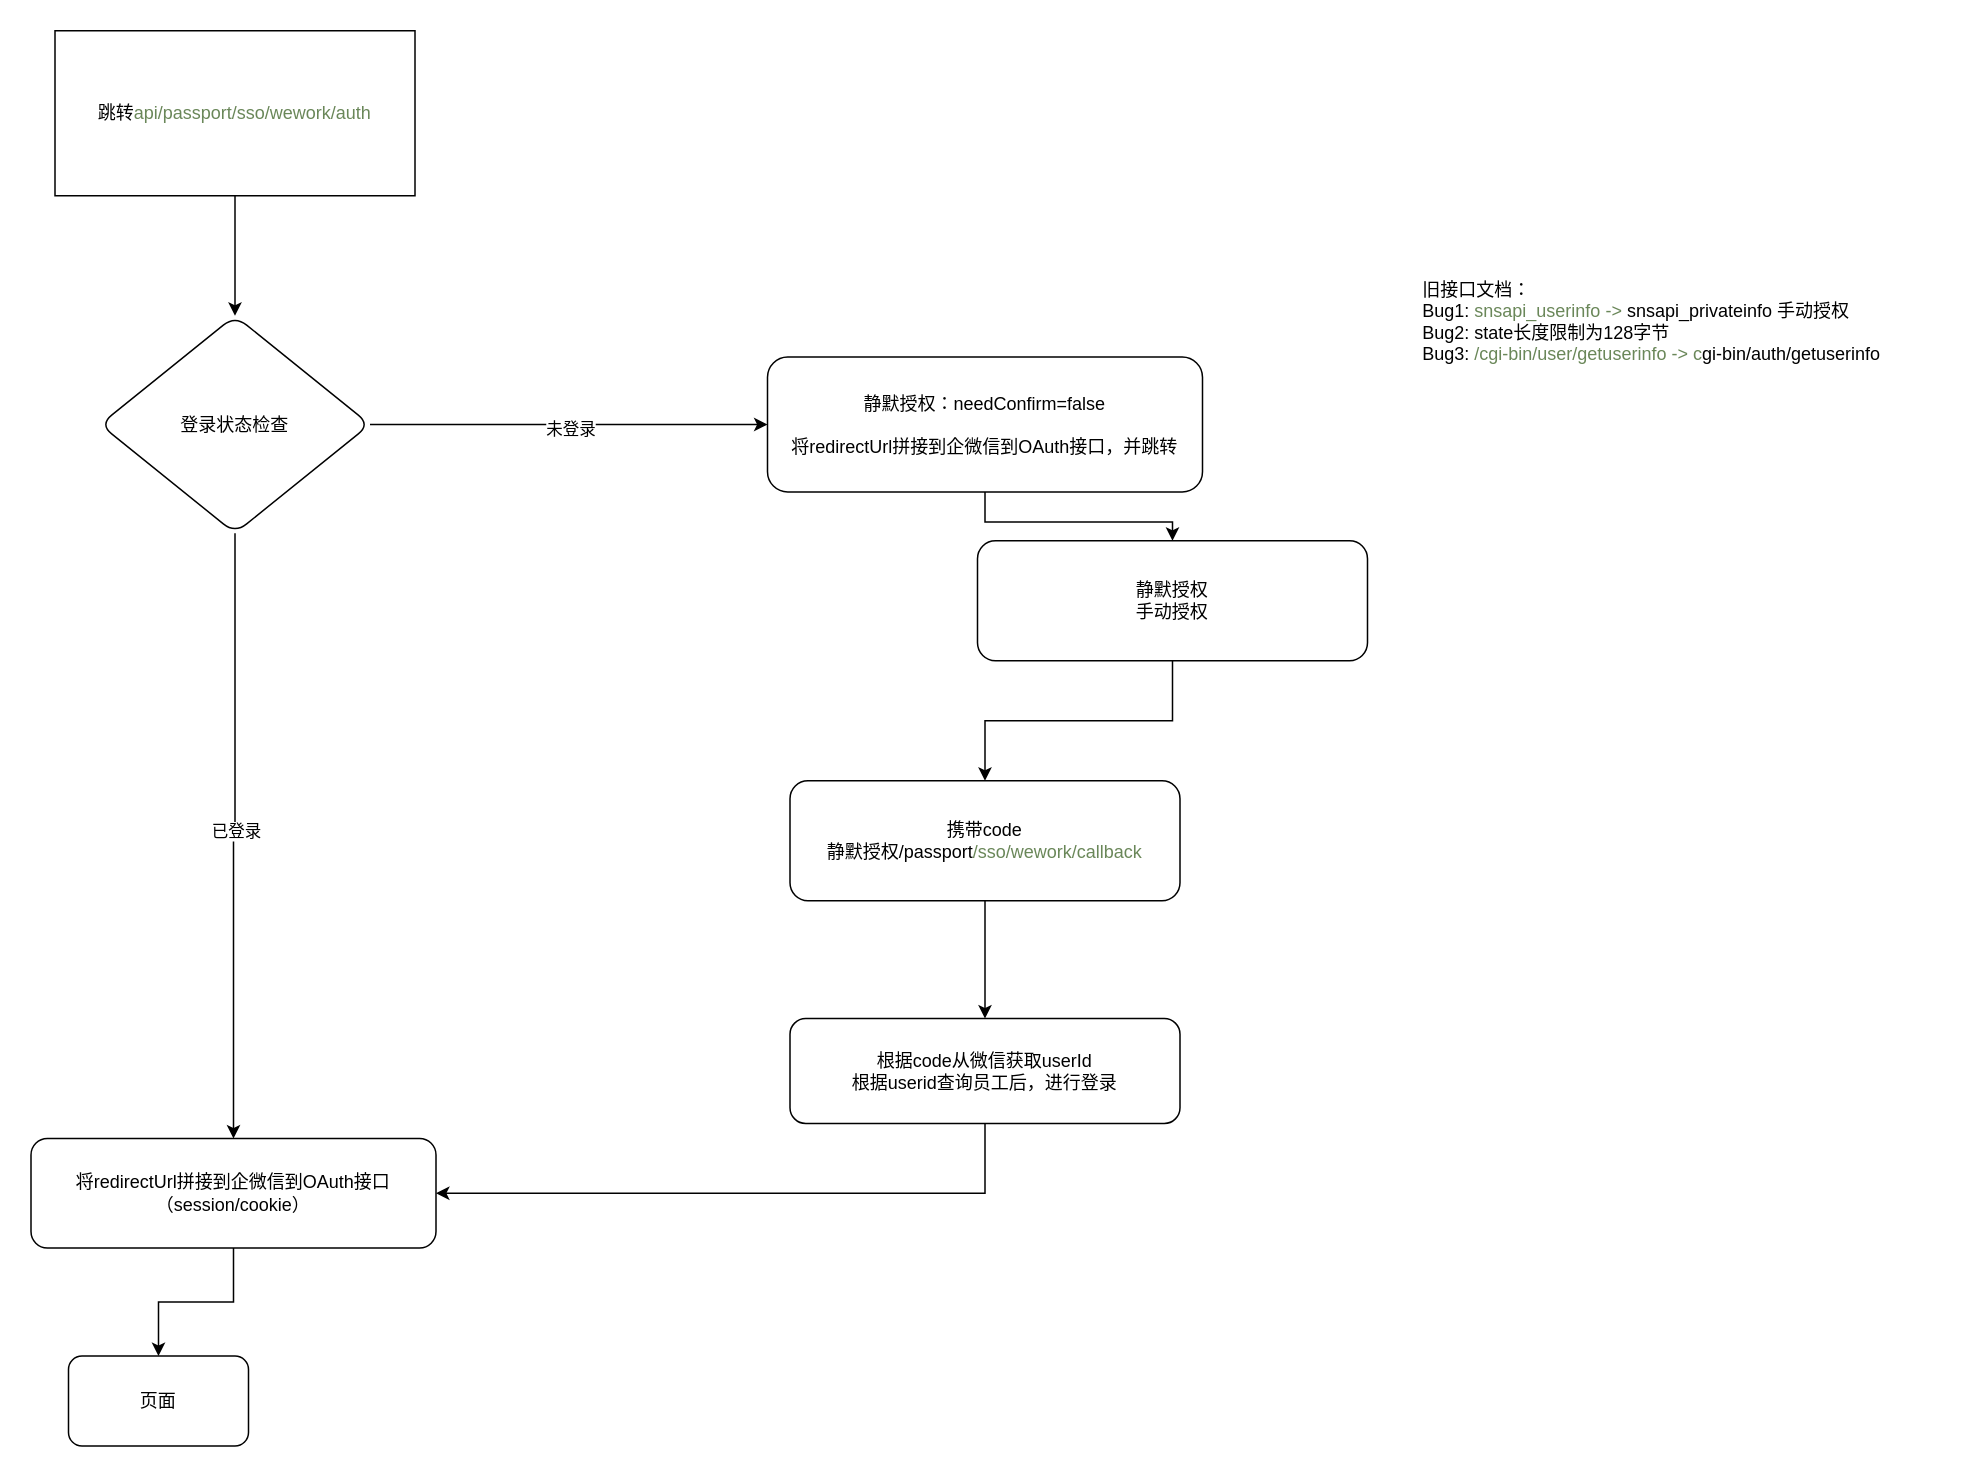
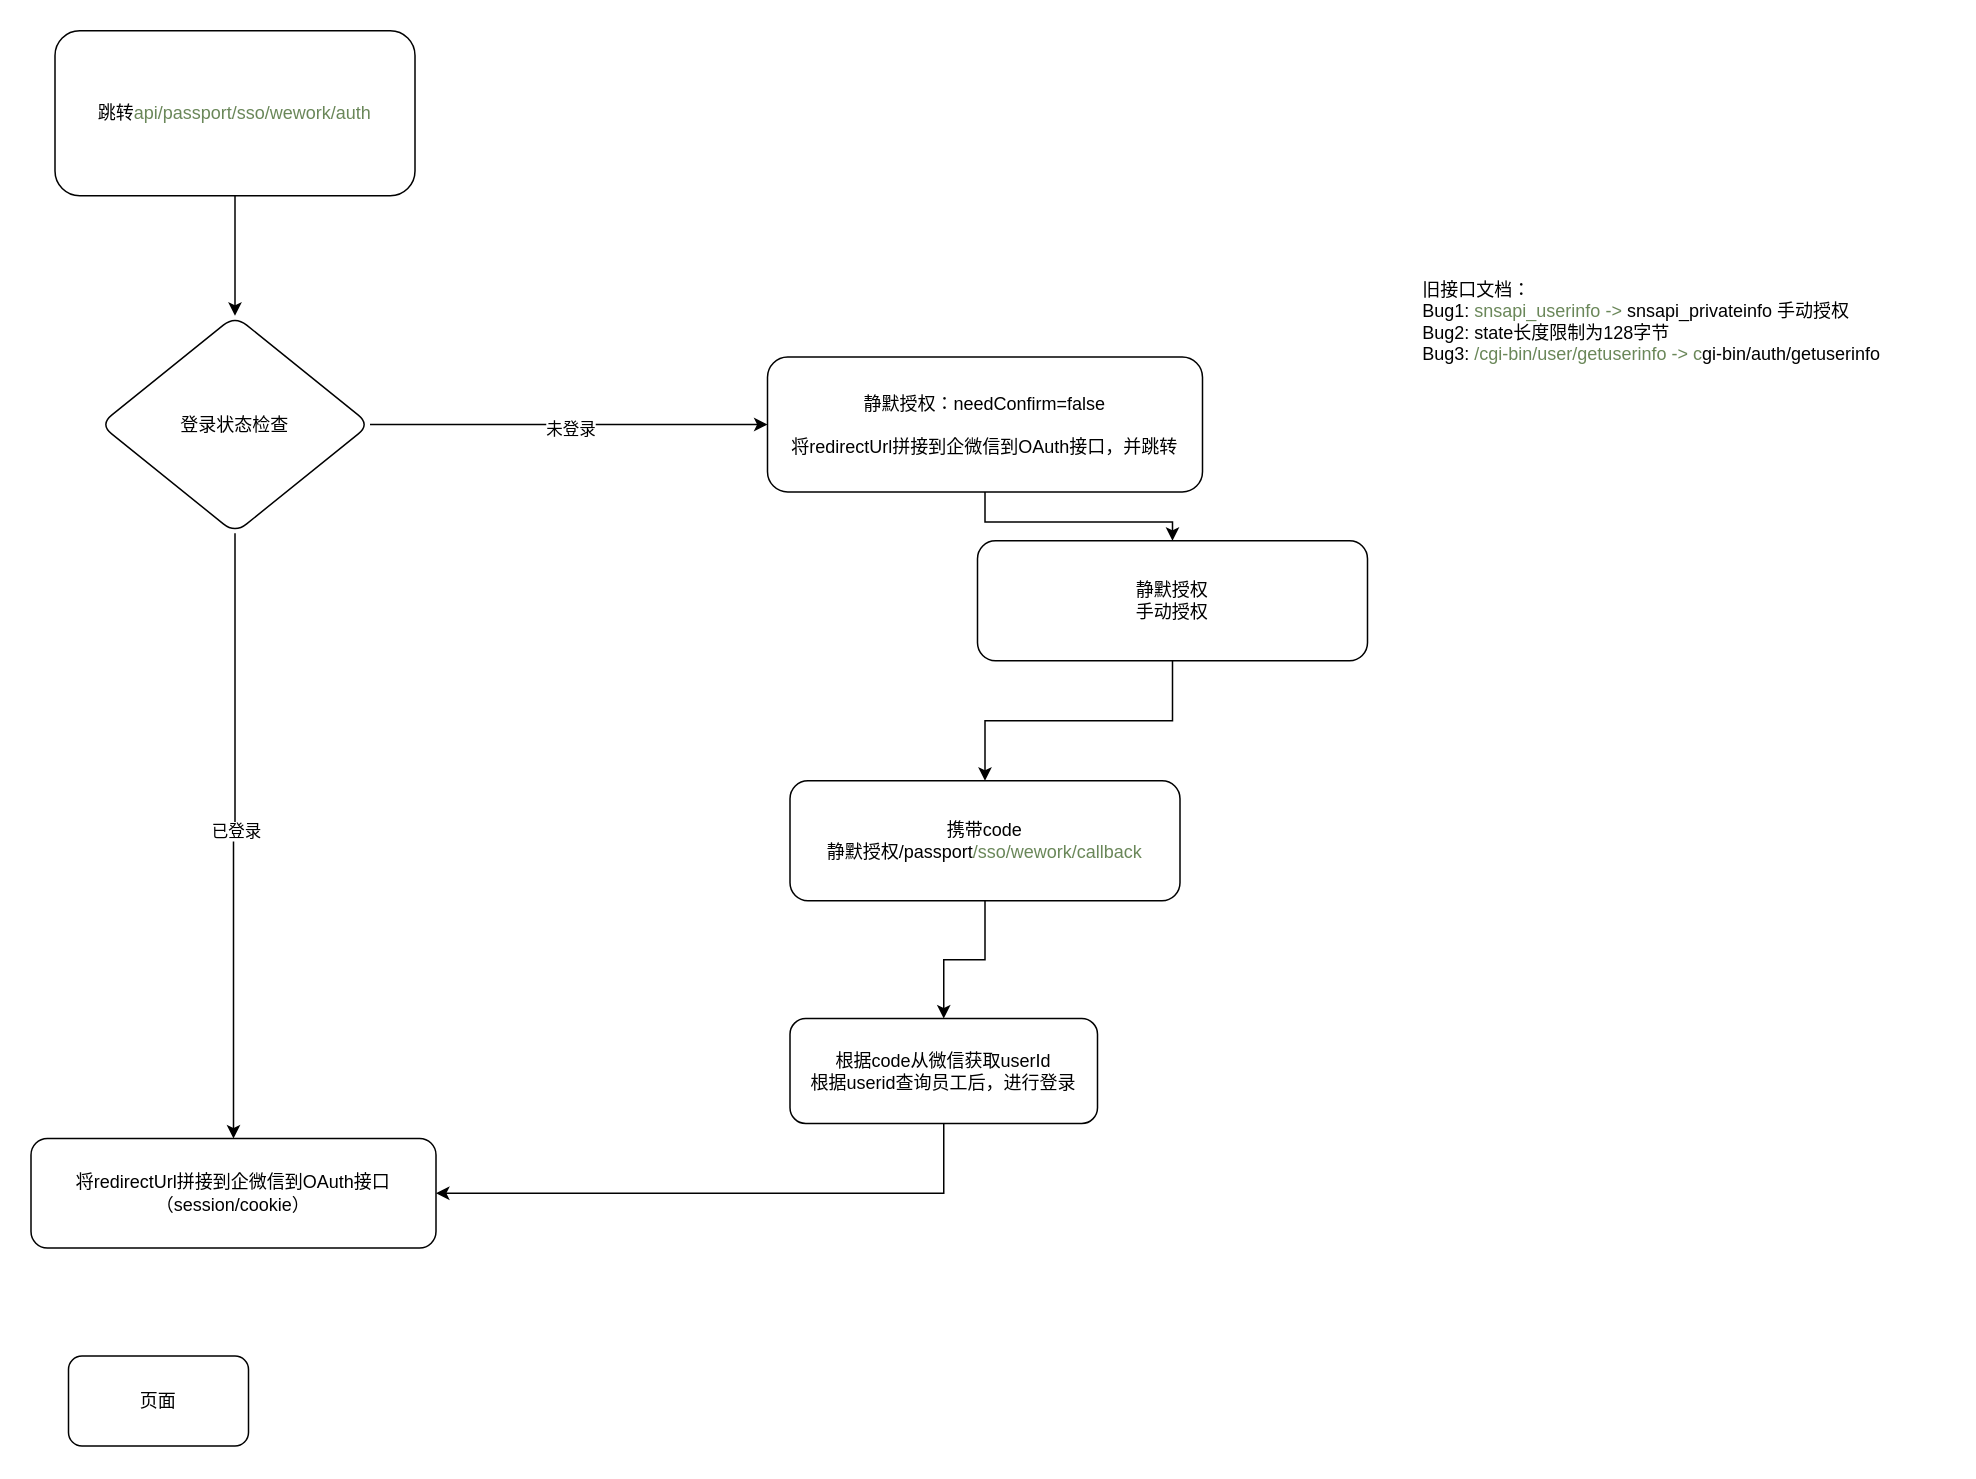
node "跳转api/passport/sso/wework/auth": shape rectangle -> rounded rectangle
node "根据code从微信获取userId 根据userid查询员工后，进行登录": size 390x105 -> 308x105
edge "将redirectUrl拼接到企微信到OAuth接口（session/cookie）" -> "页面": removed
